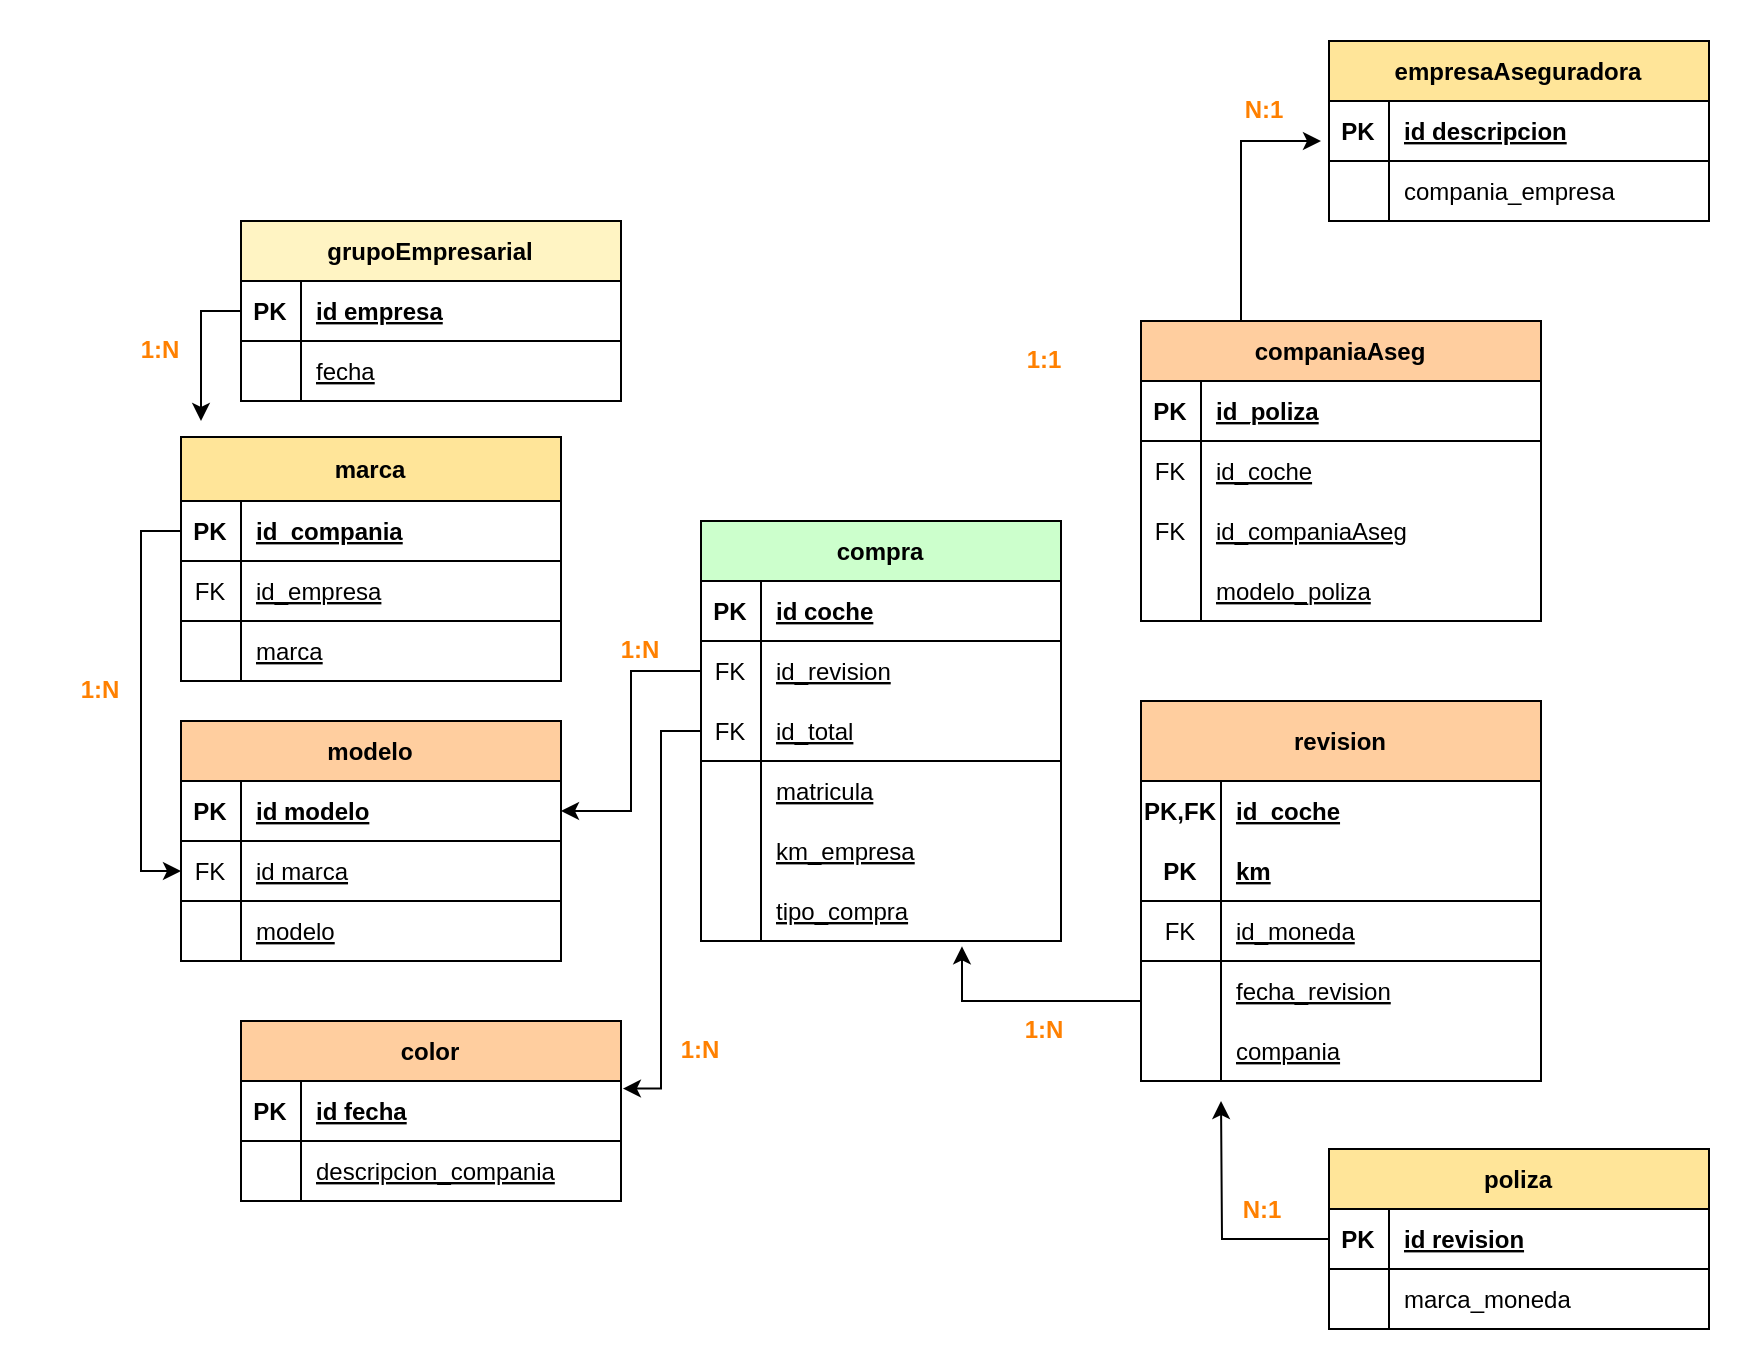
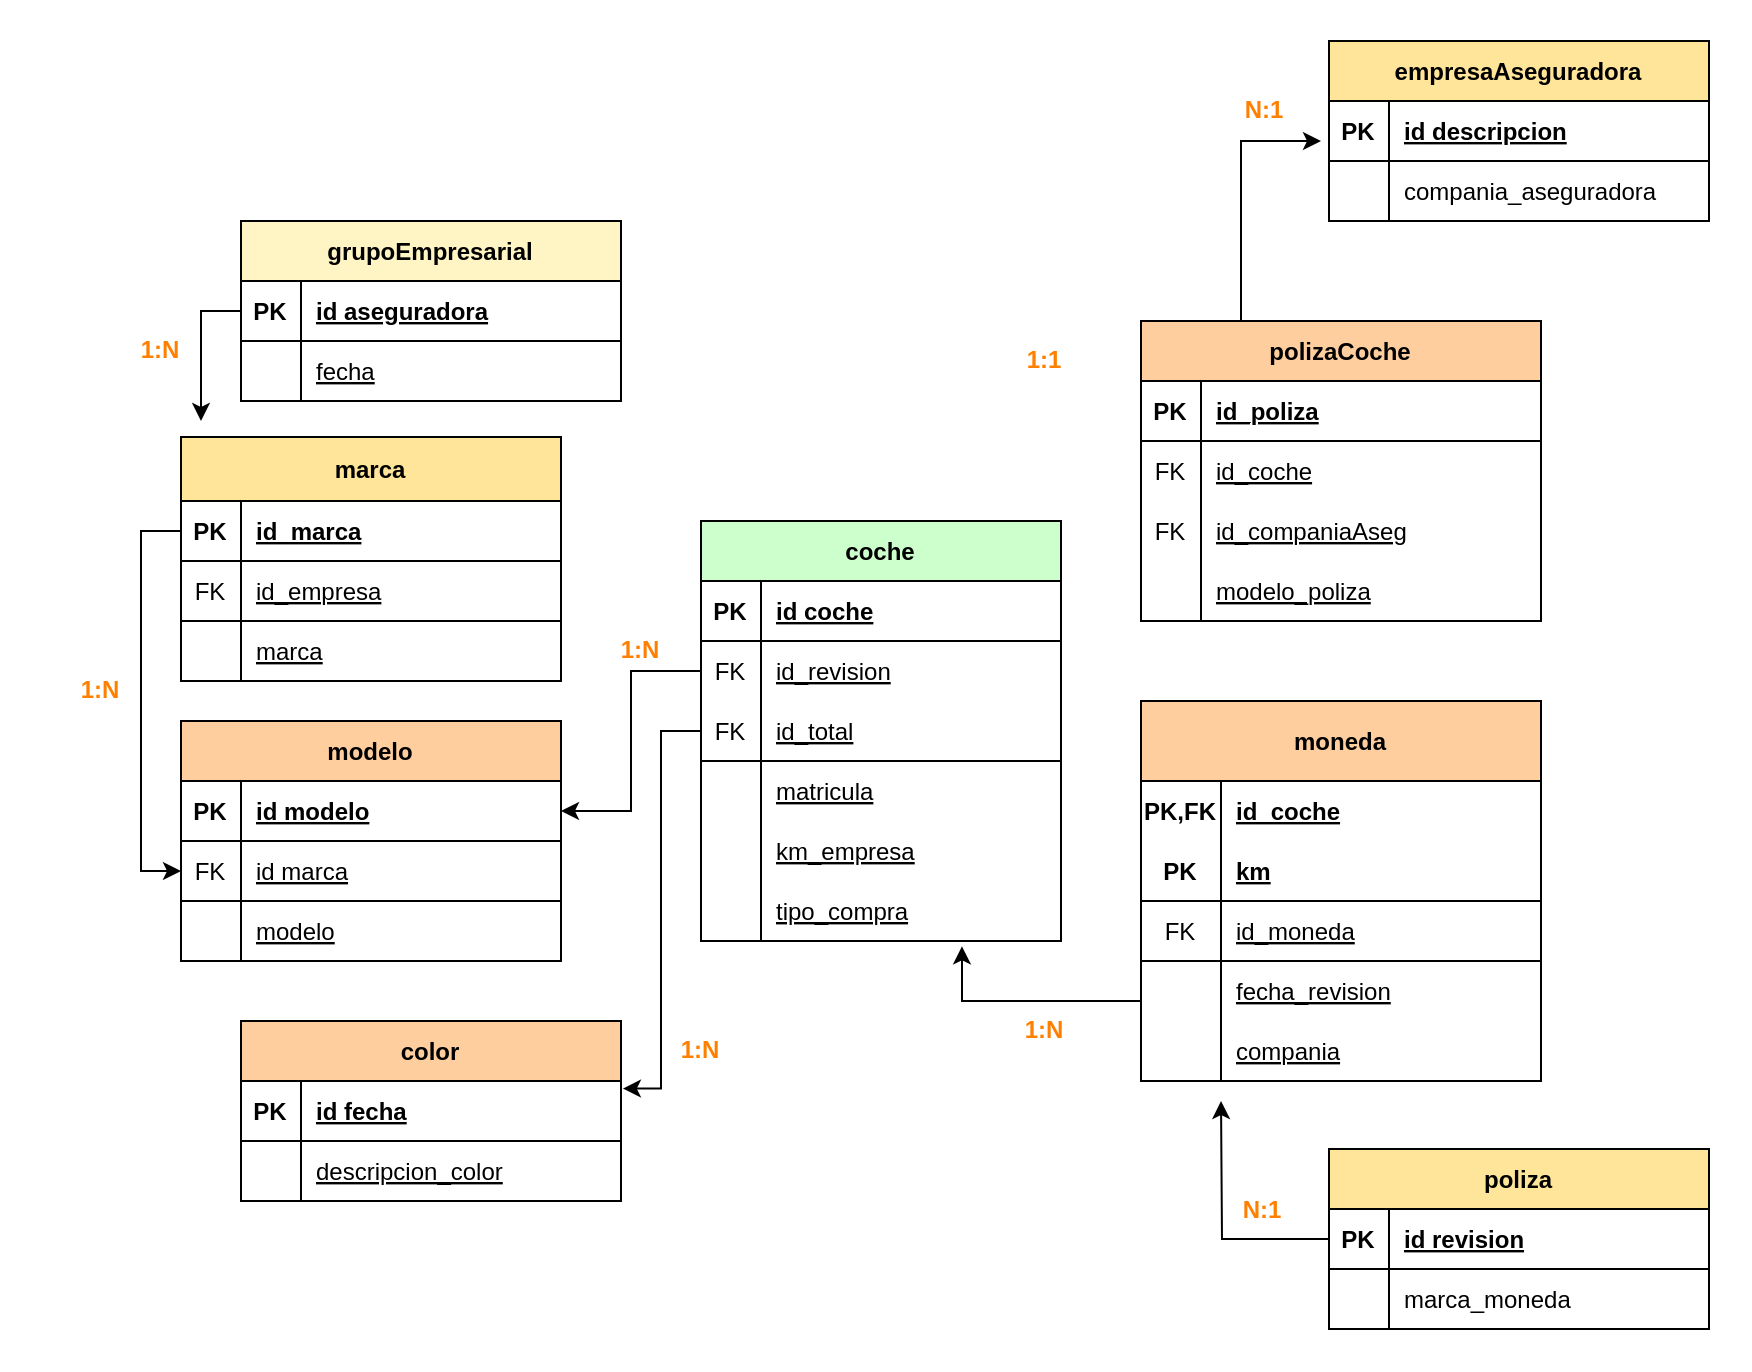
node "compania_empresa": label "compania_empresa" -> "compania_aseguradora"
node "id empresa": label "id empresa" -> "id aseguradora"
node "companiaAseg": label "companiaAseg" -> "polizaCoche"
node "id_compania": label "id_compania" -> "id_marca"
node "compra": label "compra" -> "coche"
node "revision": label "revision" -> "moneda"
node "descripcion_compania": label "descripcion_compania" -> "descripcion_color"
